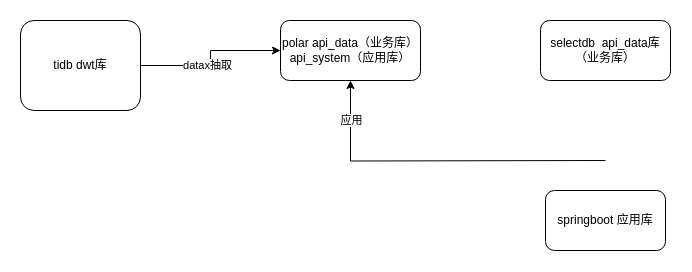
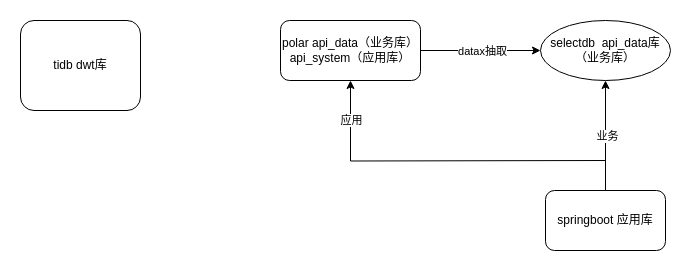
edge "polar api_data（业务库） api_system（应用库）" -> "selectdb api_data库（业务库）": added, label "datax抽取"
node "selectdb api_data库（业务库）": shape rounded rectangle -> ellipse
edge "tidb dwt库" -> "polar api_data（业务库） api_system（应用库）": removed, label "datax抽取"
edge "springboot 应用库" -> "selectdb api_data库（业务库）": added, label "业务"
